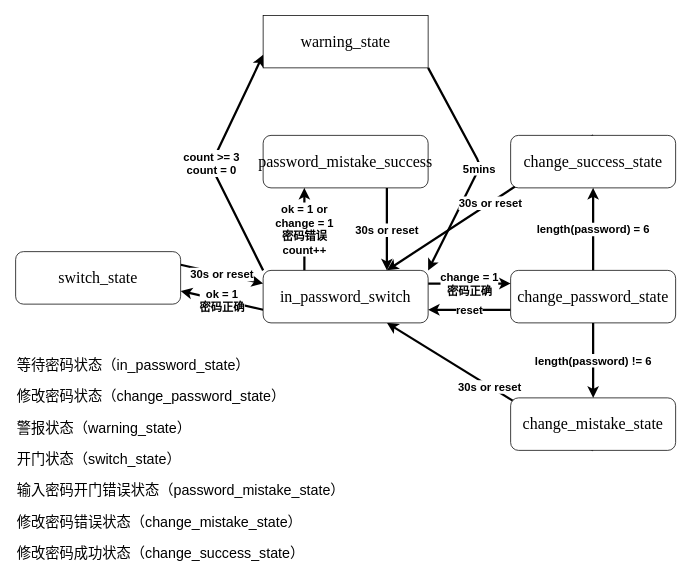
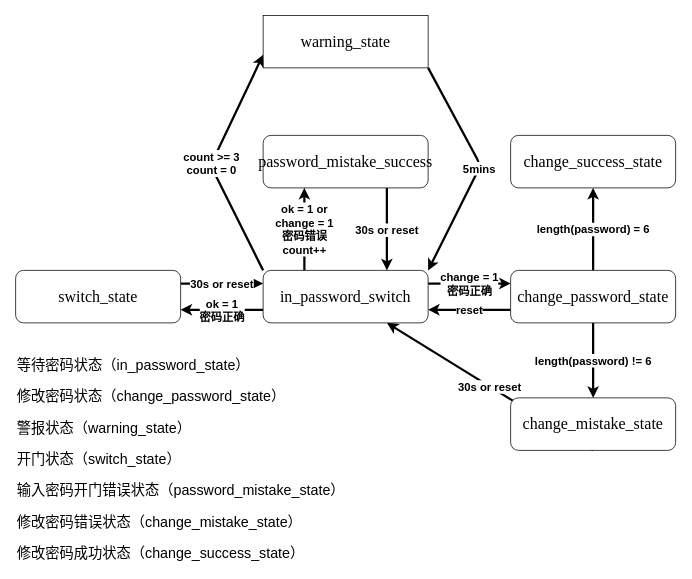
edge "change_success_state" -> "in_password_switch": removed, label "30s or reset"
node "switch_state": moved (98, 278) -> (98, 297)
